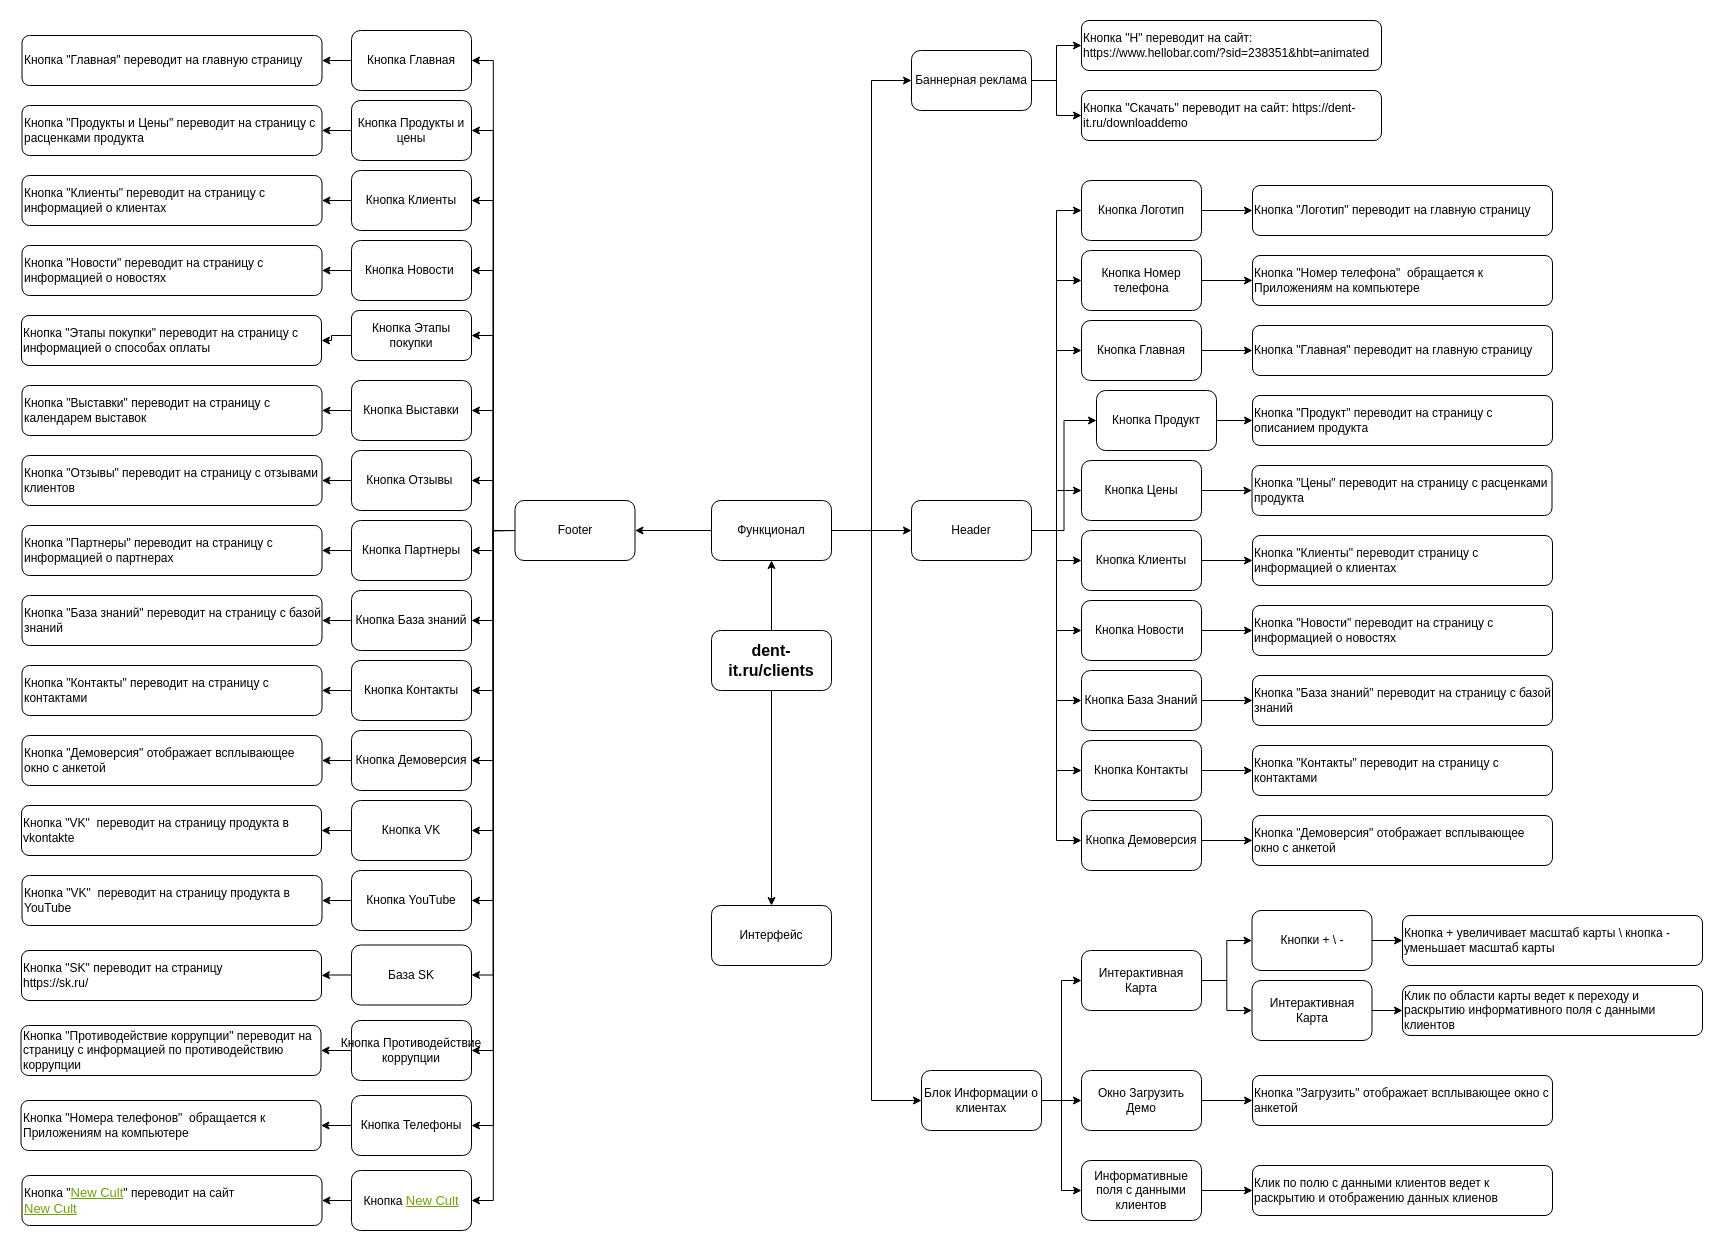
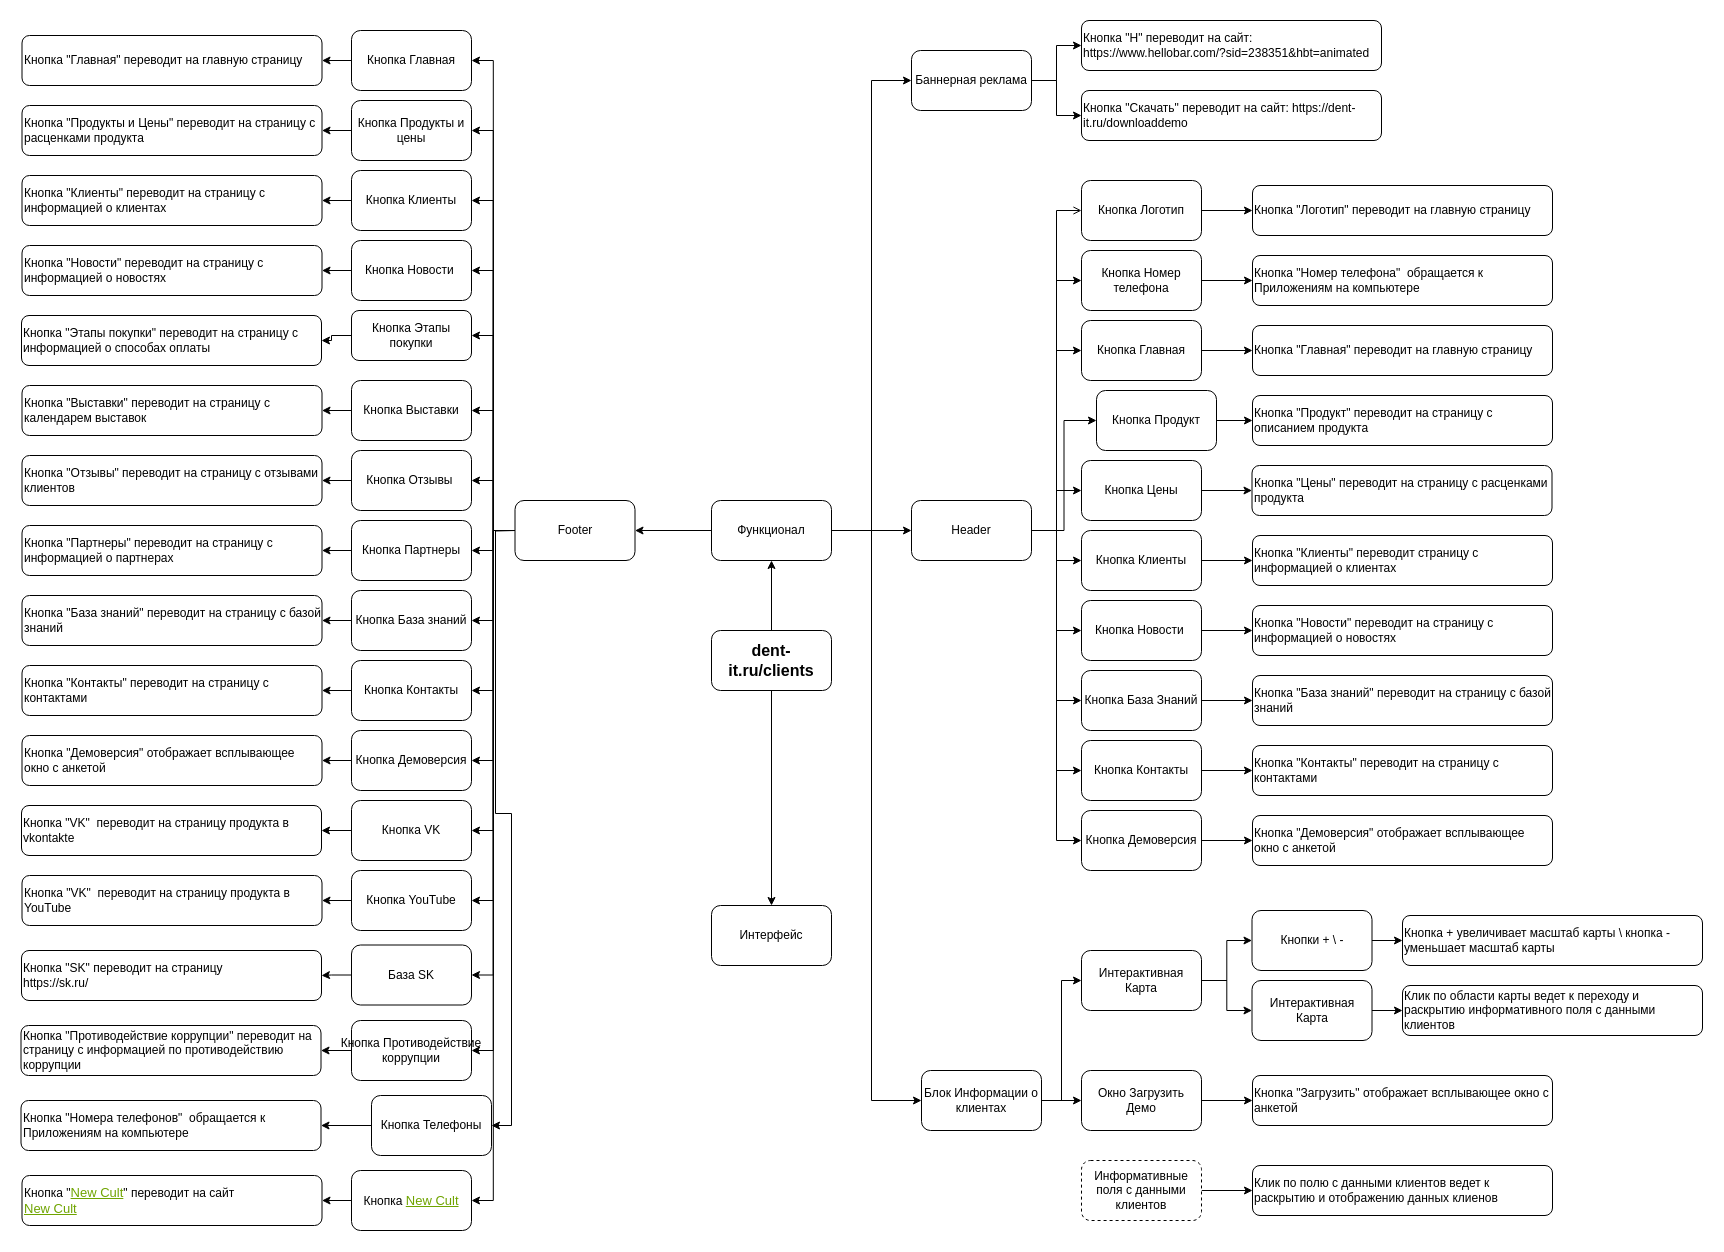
edge "Header" -> "Кнопка Логотип": arrowhead classic -> open
node "Кнопка Телефоны": moved (412, 1126) -> (432, 1126)
edge "Блок Информации о клиентах" -> "Информативные поля с данными клиентов": removed
node "Информативные поля с данными клиентов": style solid -> dashed
